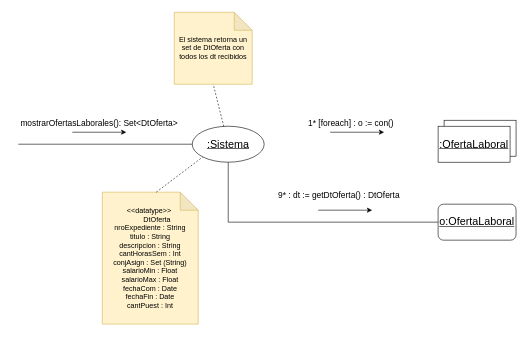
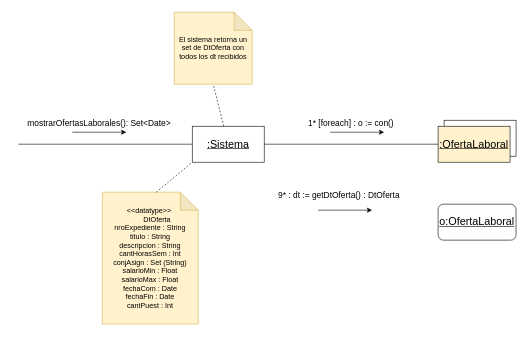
node "mostrarOfertasLaborales(): Set<DtOferta>": label "mostrarOfertasLaborales(): Set<DtOferta>" -> "mostrarOfertasLaborales(): Set<Date>"
node ":Sistema": shape ellipse -> rectangle
edge ":Sistema" -- ":OfertaLaboral": added
node ":OfertaLaboral": fillcolor #ffffff -> #fff2cc
edge ":Sistema" -- "o:OfertaLaboral": removed
